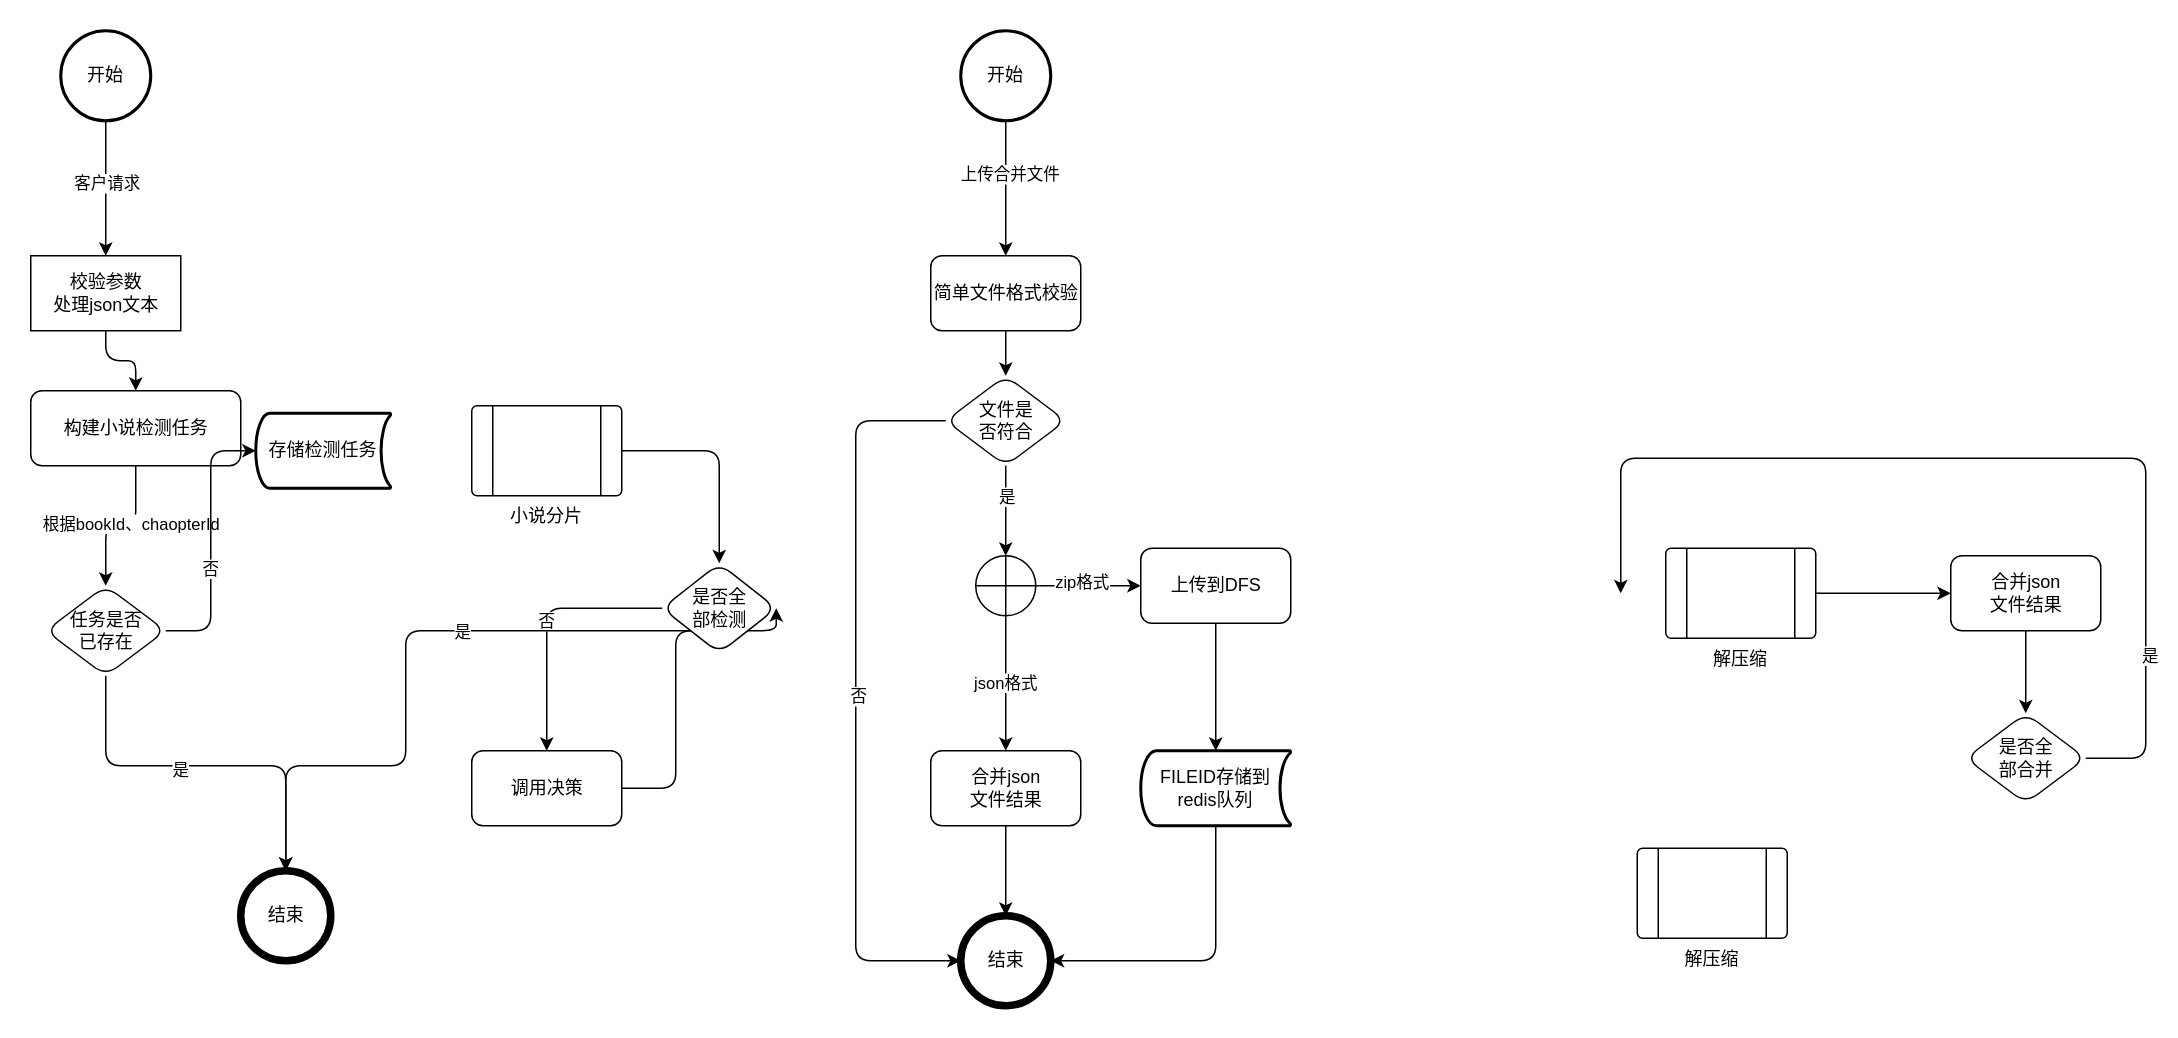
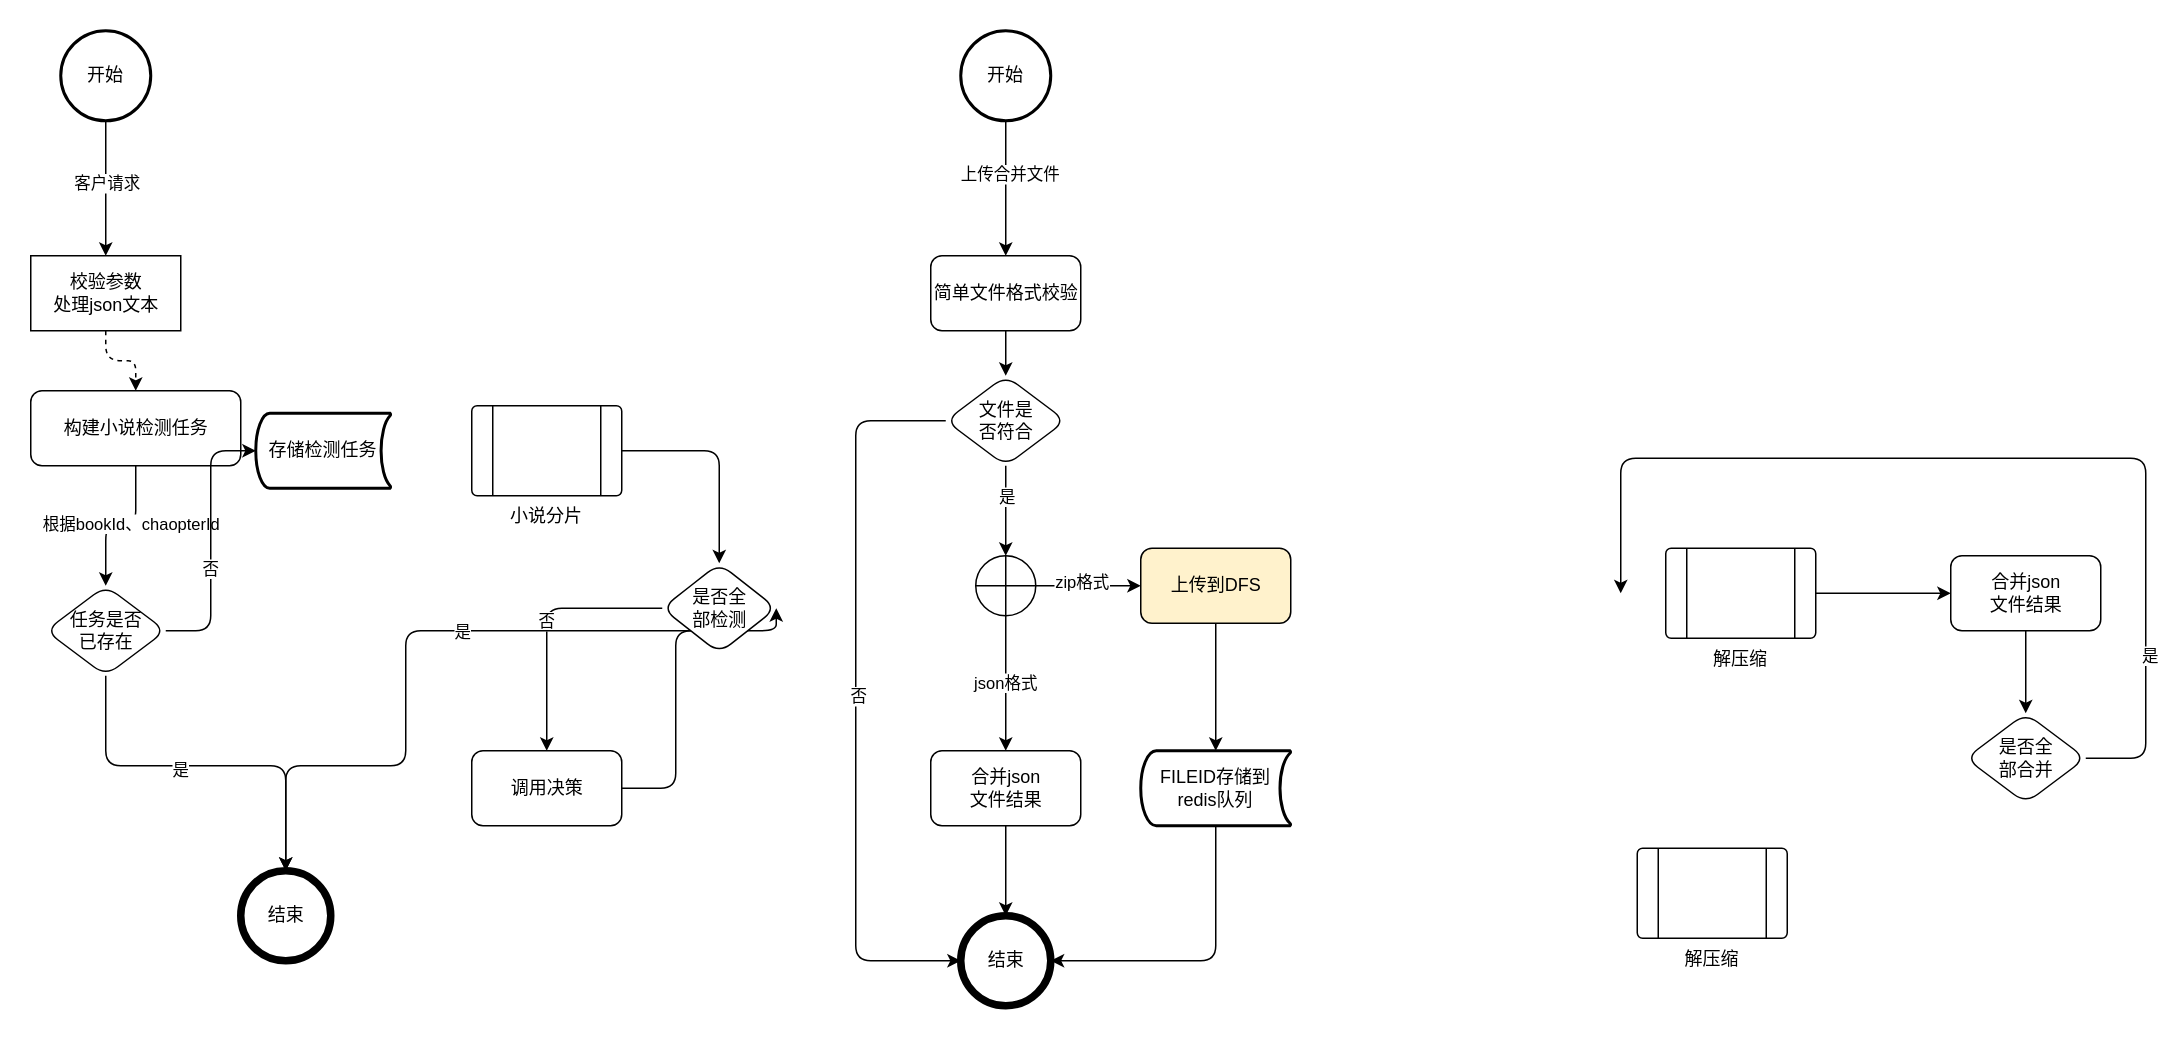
edge "校验参数 处理json文本" -> "构建小说检测任务": style solid -> dashed
node "上传到DFS": fillcolor #ffffff -> #fff2cc
